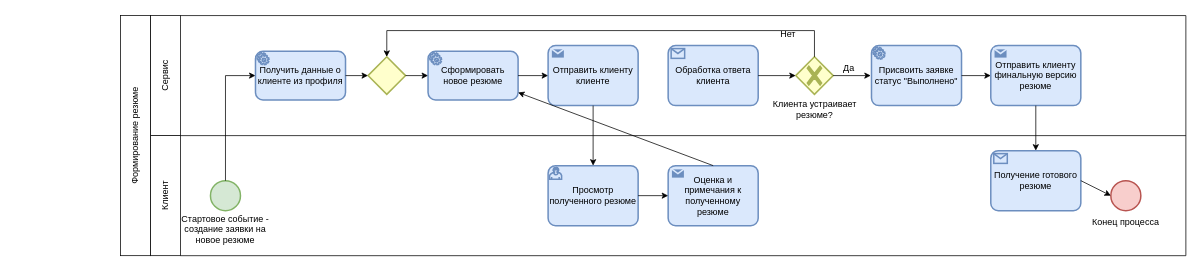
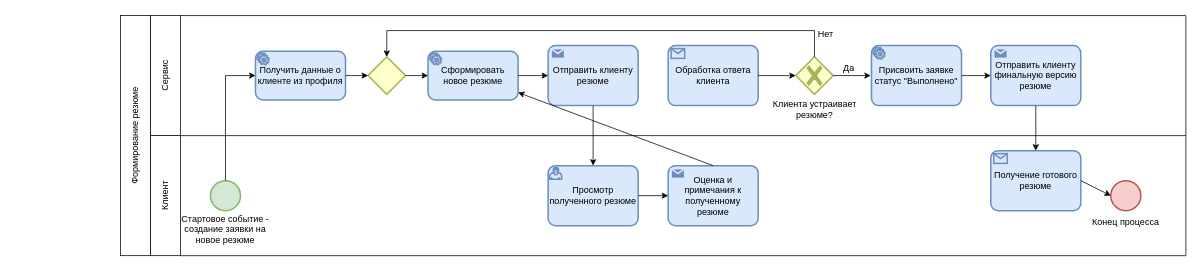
node "Нет": moved (788, 34) -> (825, 34)
node "Отправить клиенту клиенте": label "Отправить клиенту клиенте" -> "Отправить клиенту резюме"
